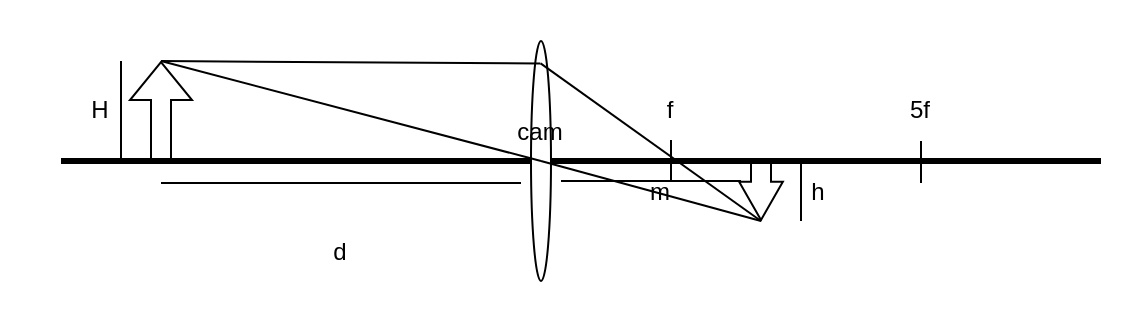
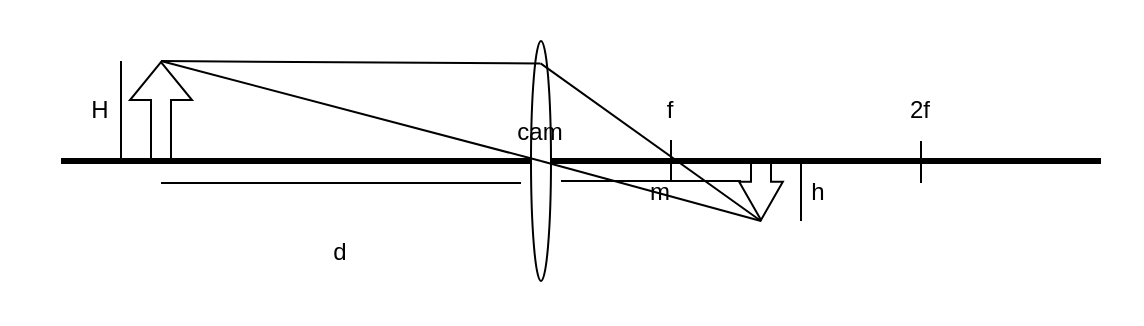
node "5f": label "5f" -> "2f"
